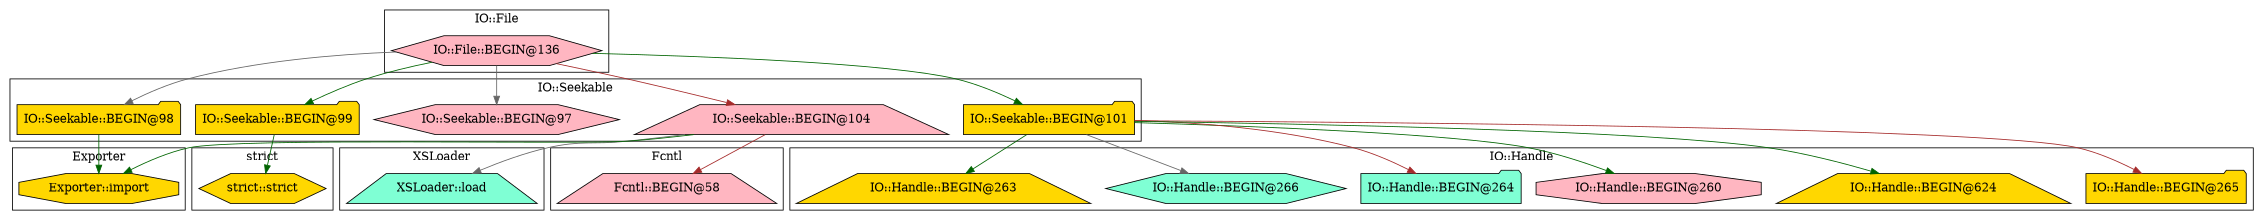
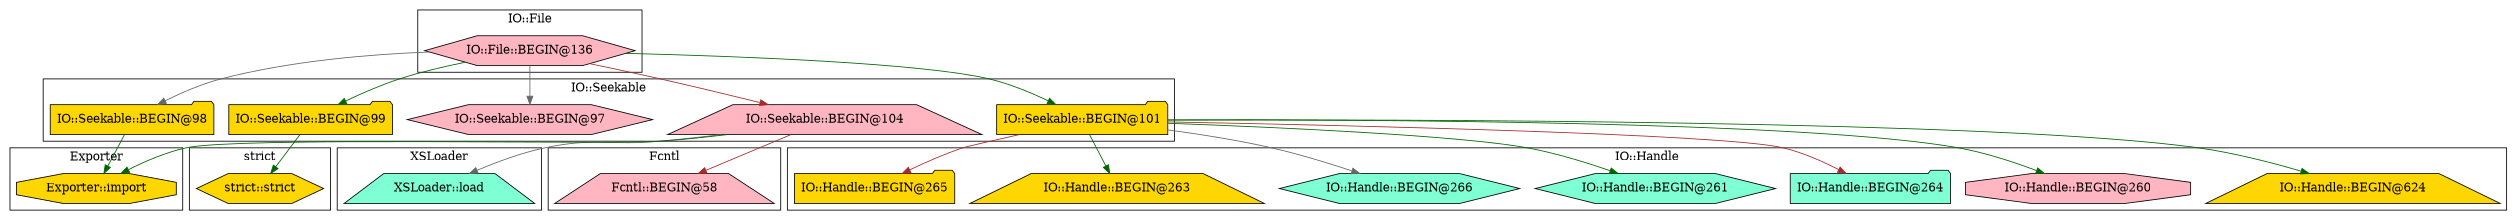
node "IO::Handle::BEGIN@261": added
